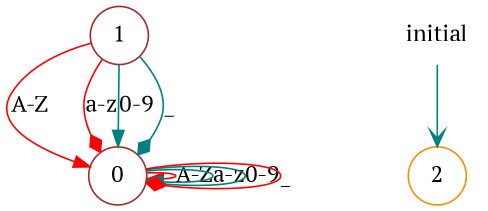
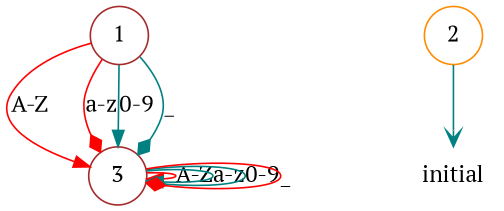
edge "initial" -> "2": reversed
node "0": label "0" -> "3"
